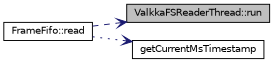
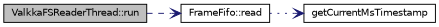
edge "FrameFifo::read" -> "ValkkaFSReaderThread::run": reversed
